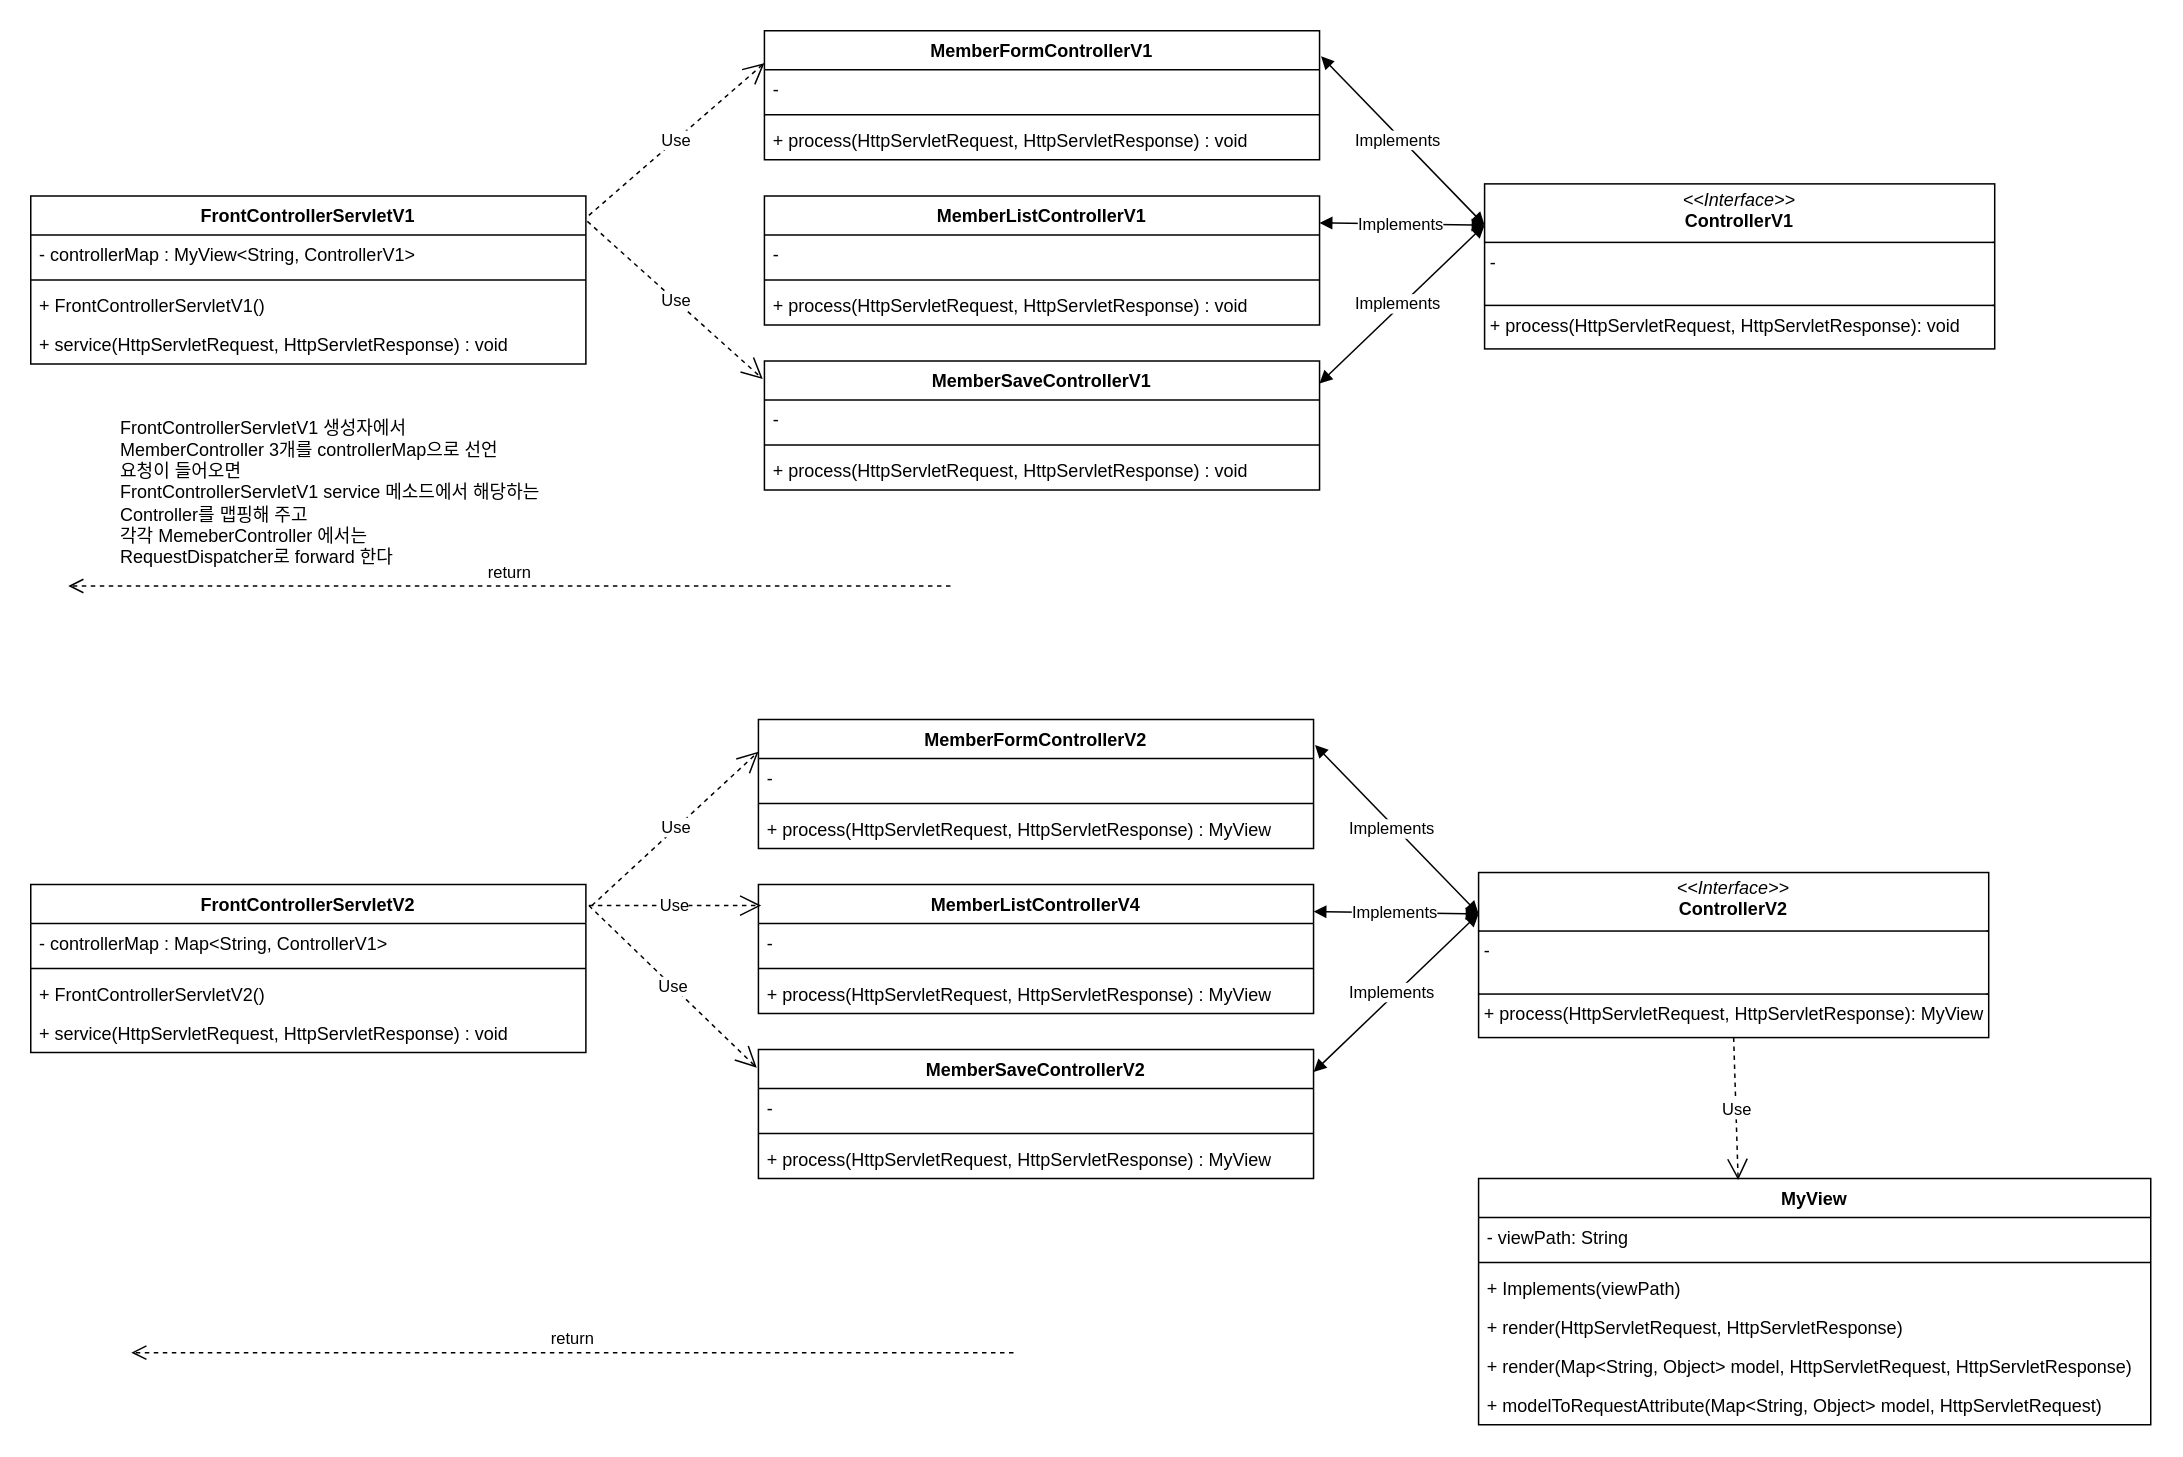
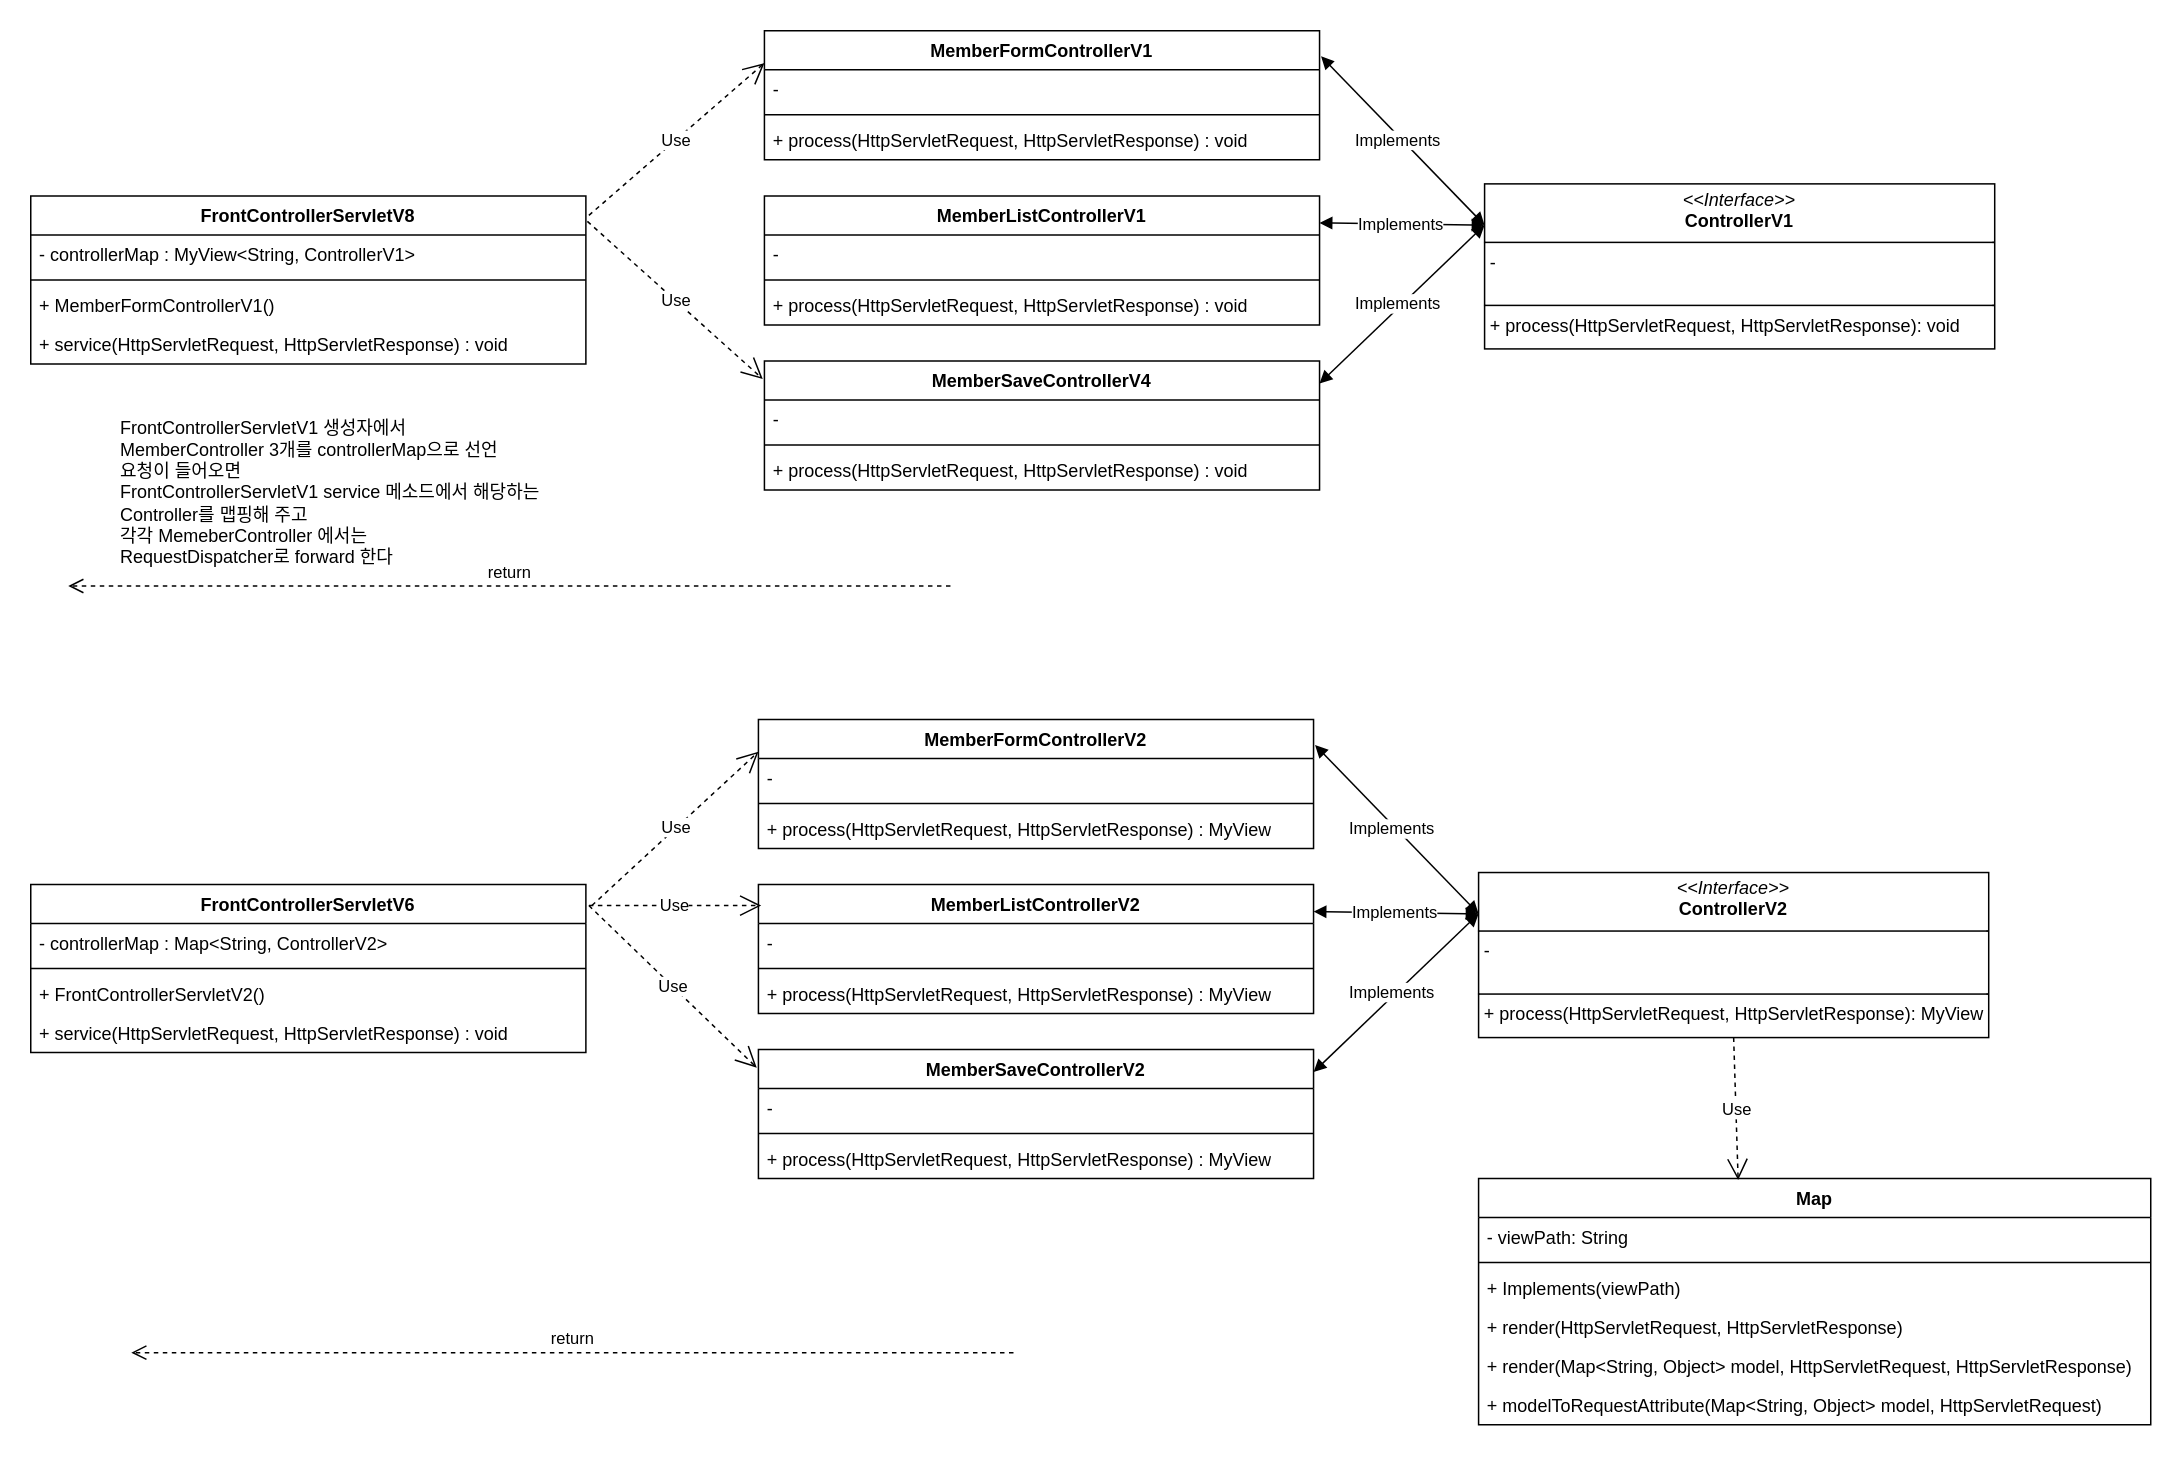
node "FrontControllerServletV1": label "FrontControllerServletV1" -> "FrontControllerServletV8"
node "+ FrontControllerServletV1()": label "+ FrontControllerServletV1()" -> "+ MemberFormControllerV1()"
node "MemberSaveControllerV1": label "MemberSaveControllerV1" -> "MemberSaveControllerV4"
node "FrontControllerServletV2": label "FrontControllerServletV2" -> "FrontControllerServletV6"
node "MemberListControllerV4": label "MemberListControllerV4" -> "MemberListControllerV2"
node "- controllerMap : Map<String, ControllerV1>": label "- controllerMap : Map<String, ControllerV1>" -> "- controllerMap : Map<String, ControllerV2>"
node "MyView": label "MyView" -> "Map"
